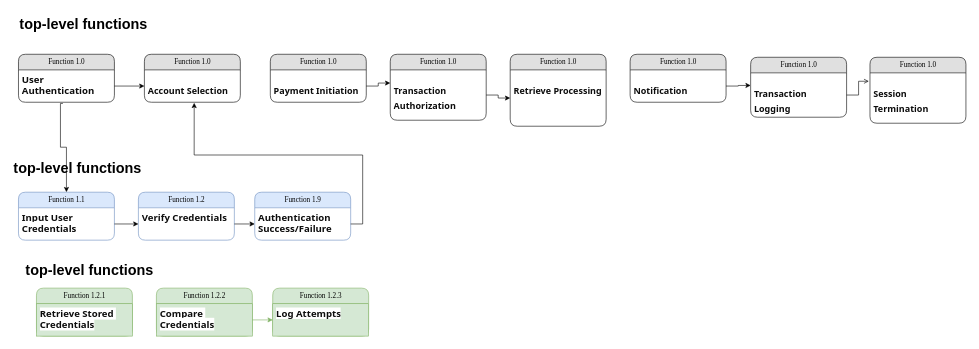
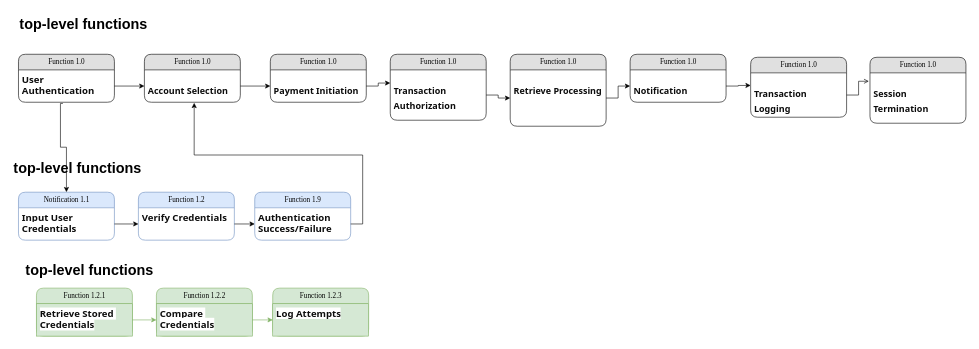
edge "Account Selection" -> "Payment Initiation": added
edge "Retrieve Processing" -> "Notification": added
node "Function 1.1": label "Function 1.1" -> "Notification 1.1"
edge "Retrieve Stored Credentials" -> "Compare Credentials": added
